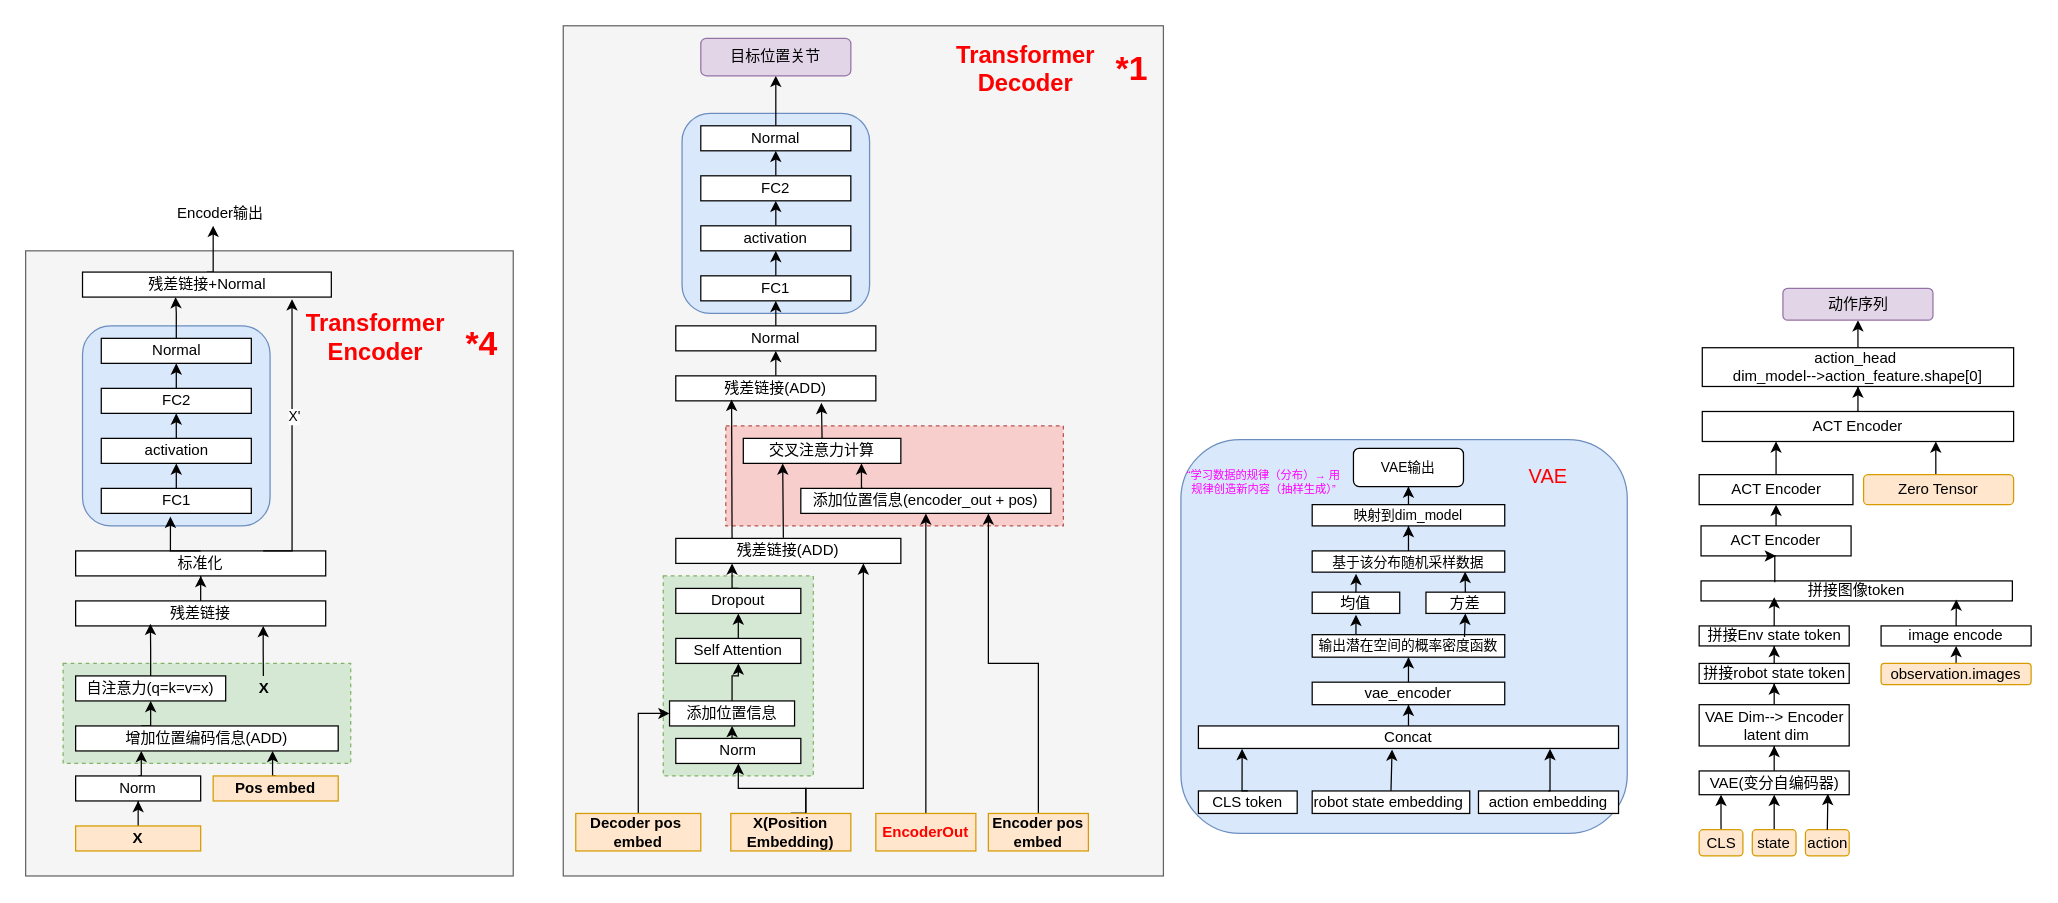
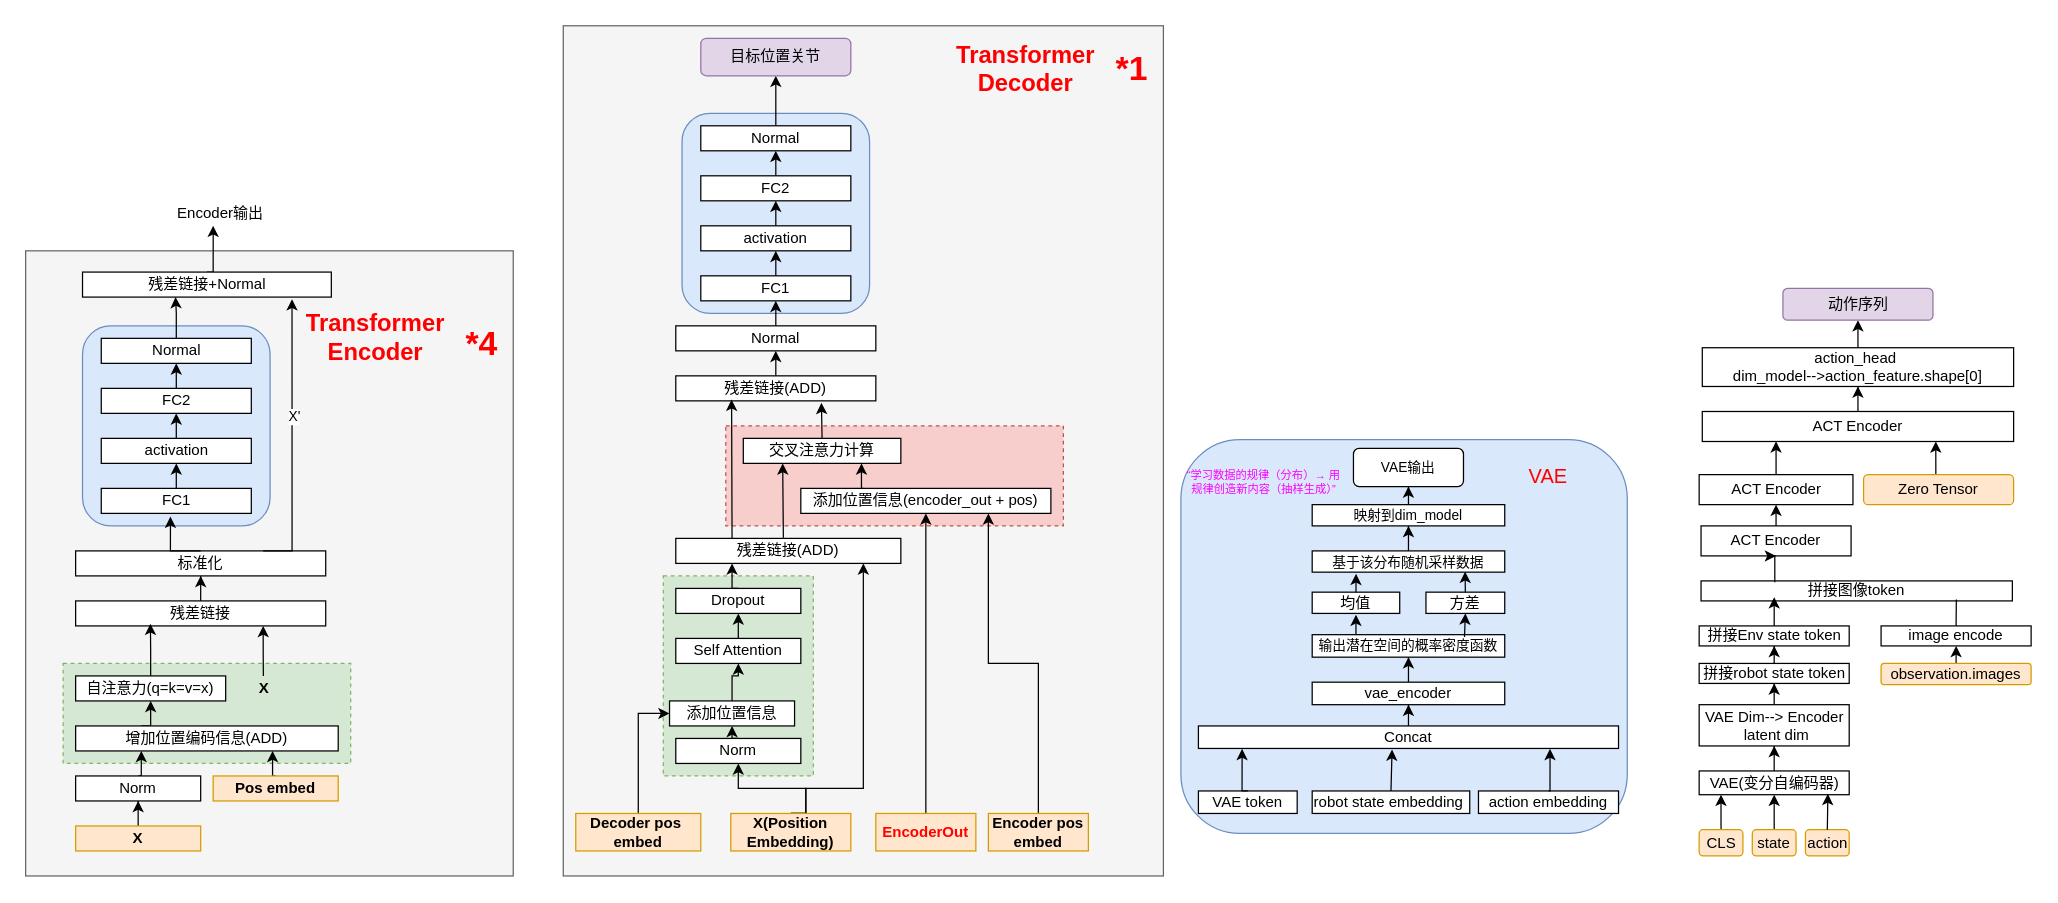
edge "image encode" -> "拼接图像token": arrowhead classic -> none
node "CLS token": label "CLS token" -> "VAE token"
